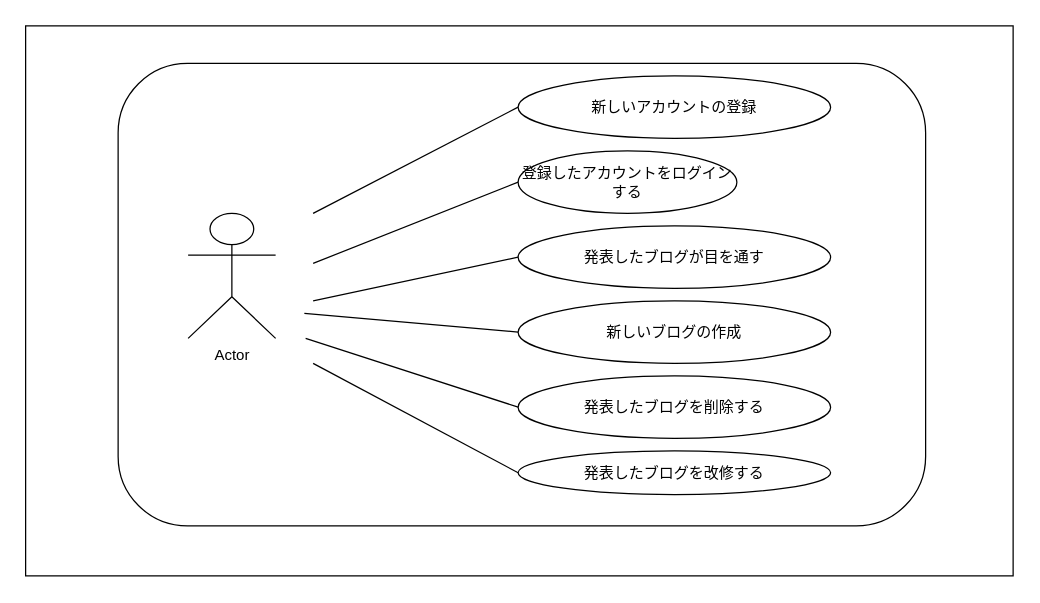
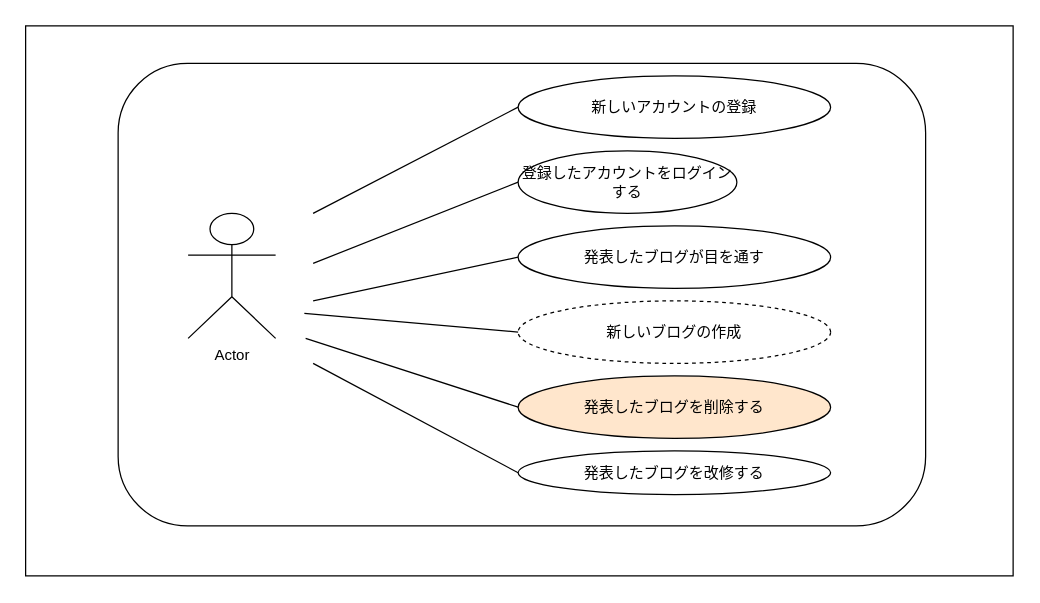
node "新しいブログの作成": style solid -> dashed
node "発表したブログを削除する": fillcolor #ffffff -> #ffe6cc
